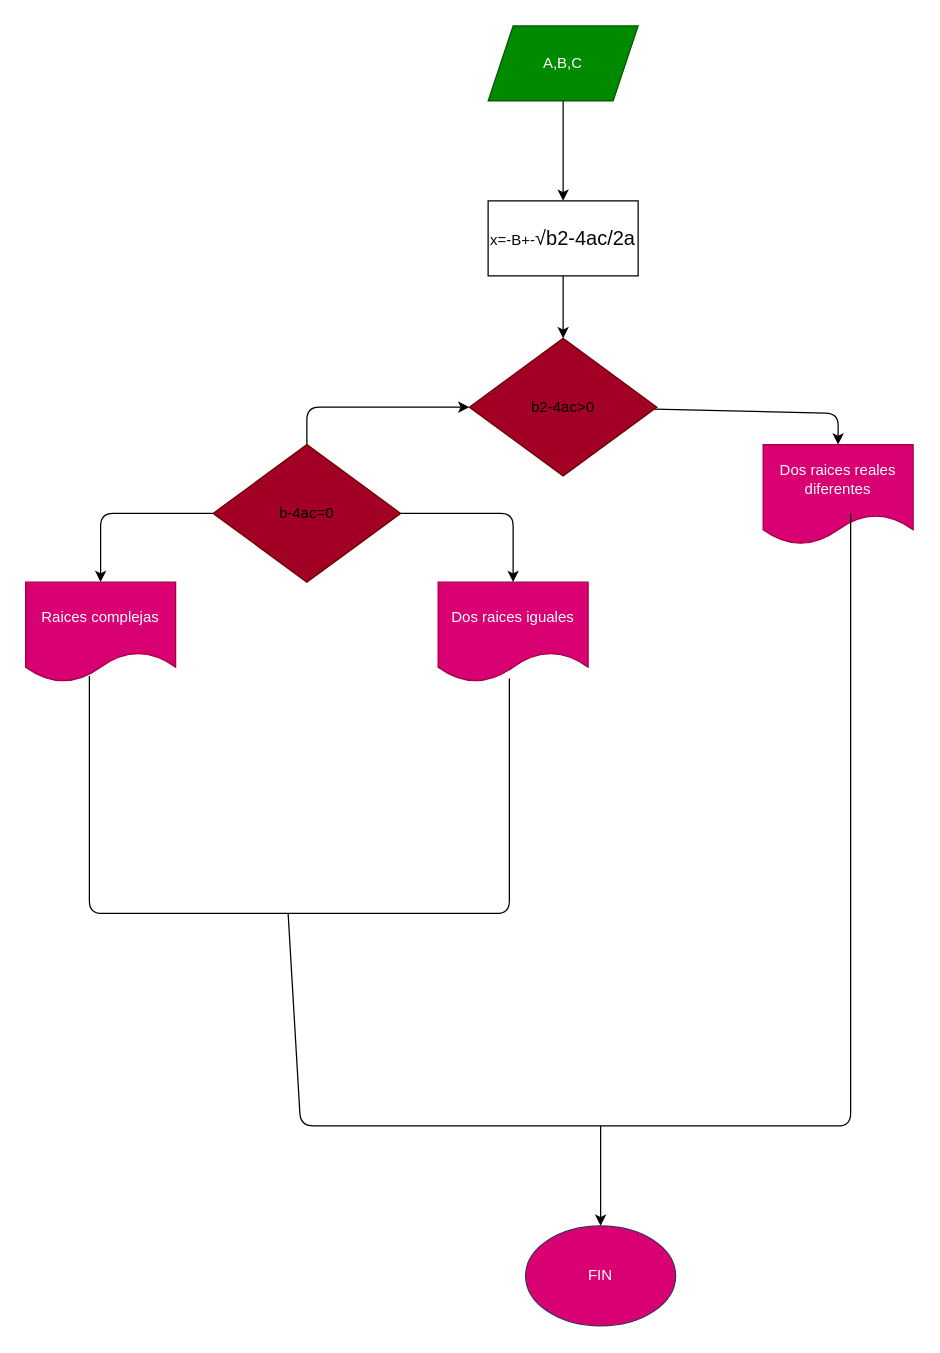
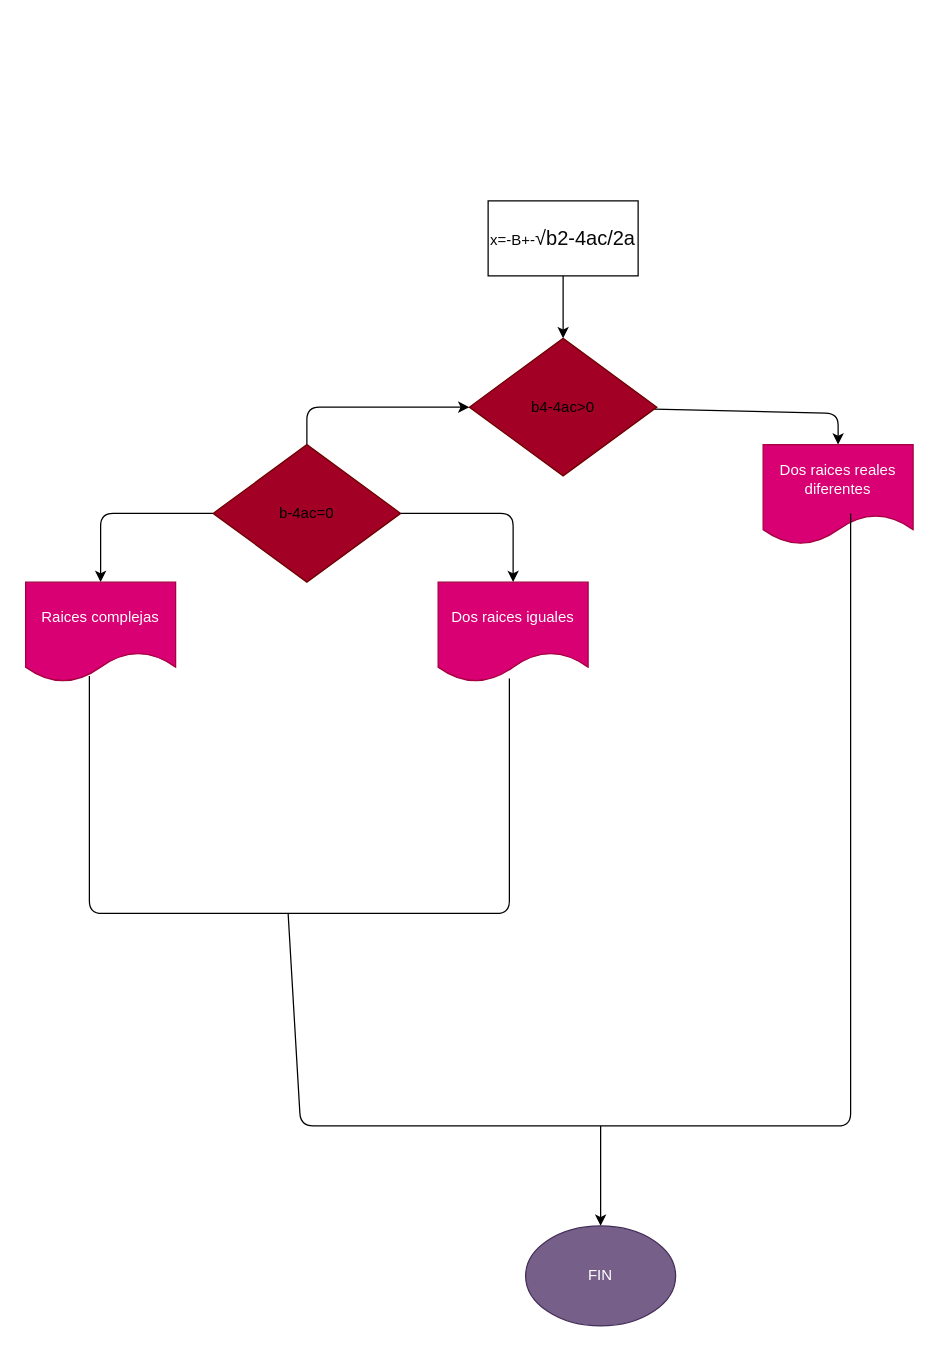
node "A,B,C": removed
edge "A,B,C" -> "x=-B+-√b2-4ac/2a": removed
node "b2-4ac>0": label "b2-4ac>0" -> "b4-4ac>0"
node "FIN": fillcolor #d80073 -> #76608a
